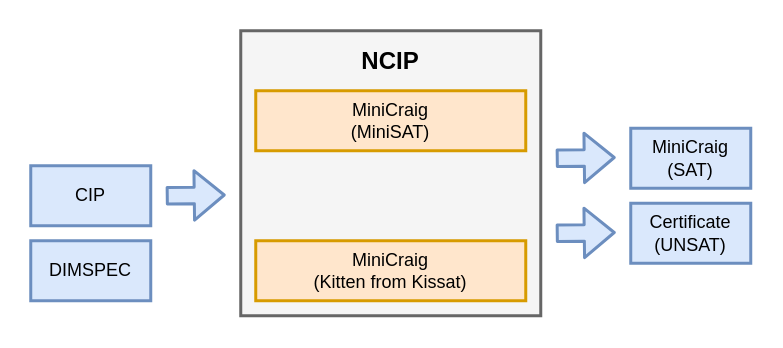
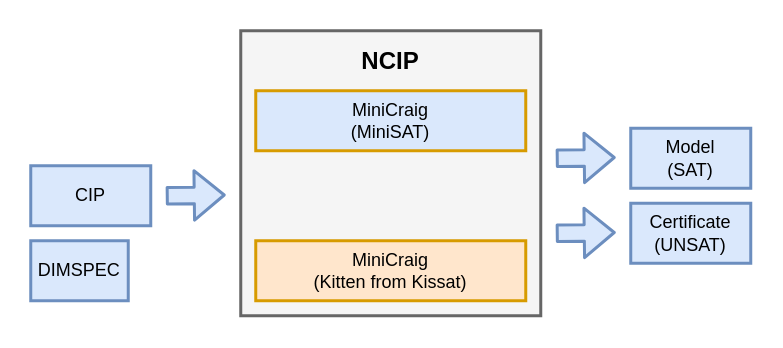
node "MiniCraig (MiniSAT)": fillcolor #ffe6cc -> #dae8fc
node "MiniCraig (SAT)": label "MiniCraig (SAT)" -> "Model (SAT)"
node "DIMSPEC": size 120x60 -> 98x60
